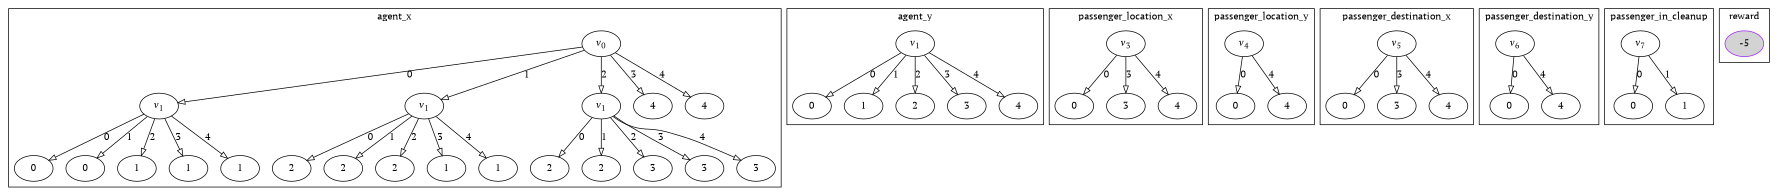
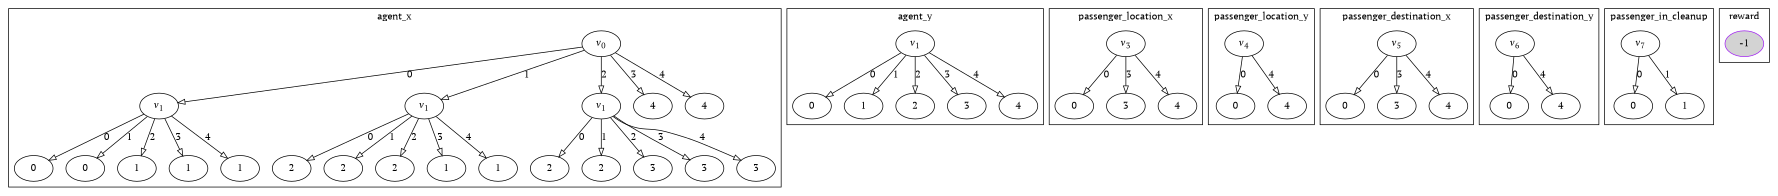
node "-5": label "-5" -> "-1"
